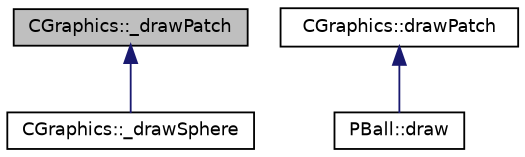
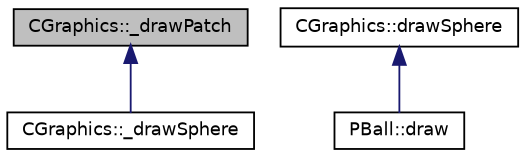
node "CGraphics::drawPatch": label "CGraphics::drawPatch" -> "CGraphics::drawSphere"
